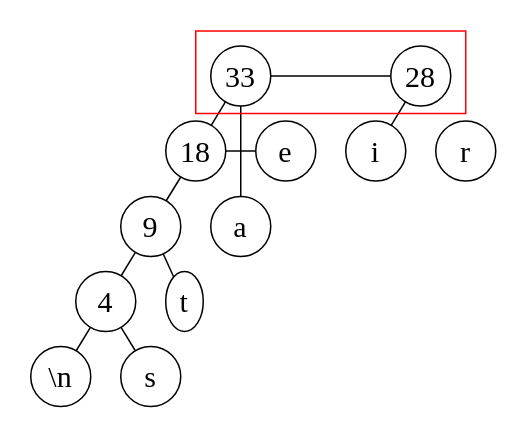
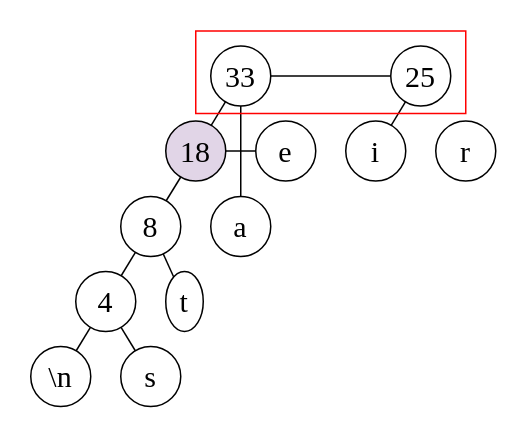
node "28": label "28" -> "25"
node "18": fillcolor #ffffff -> #e1d5e7
node "9": label "9" -> "8"
